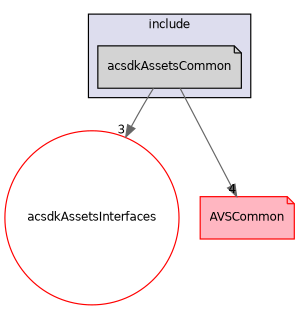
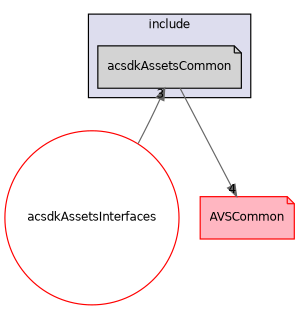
edge "acsdkAssetsCommon" -> "acsdkAssetsInterfaces": reversed
